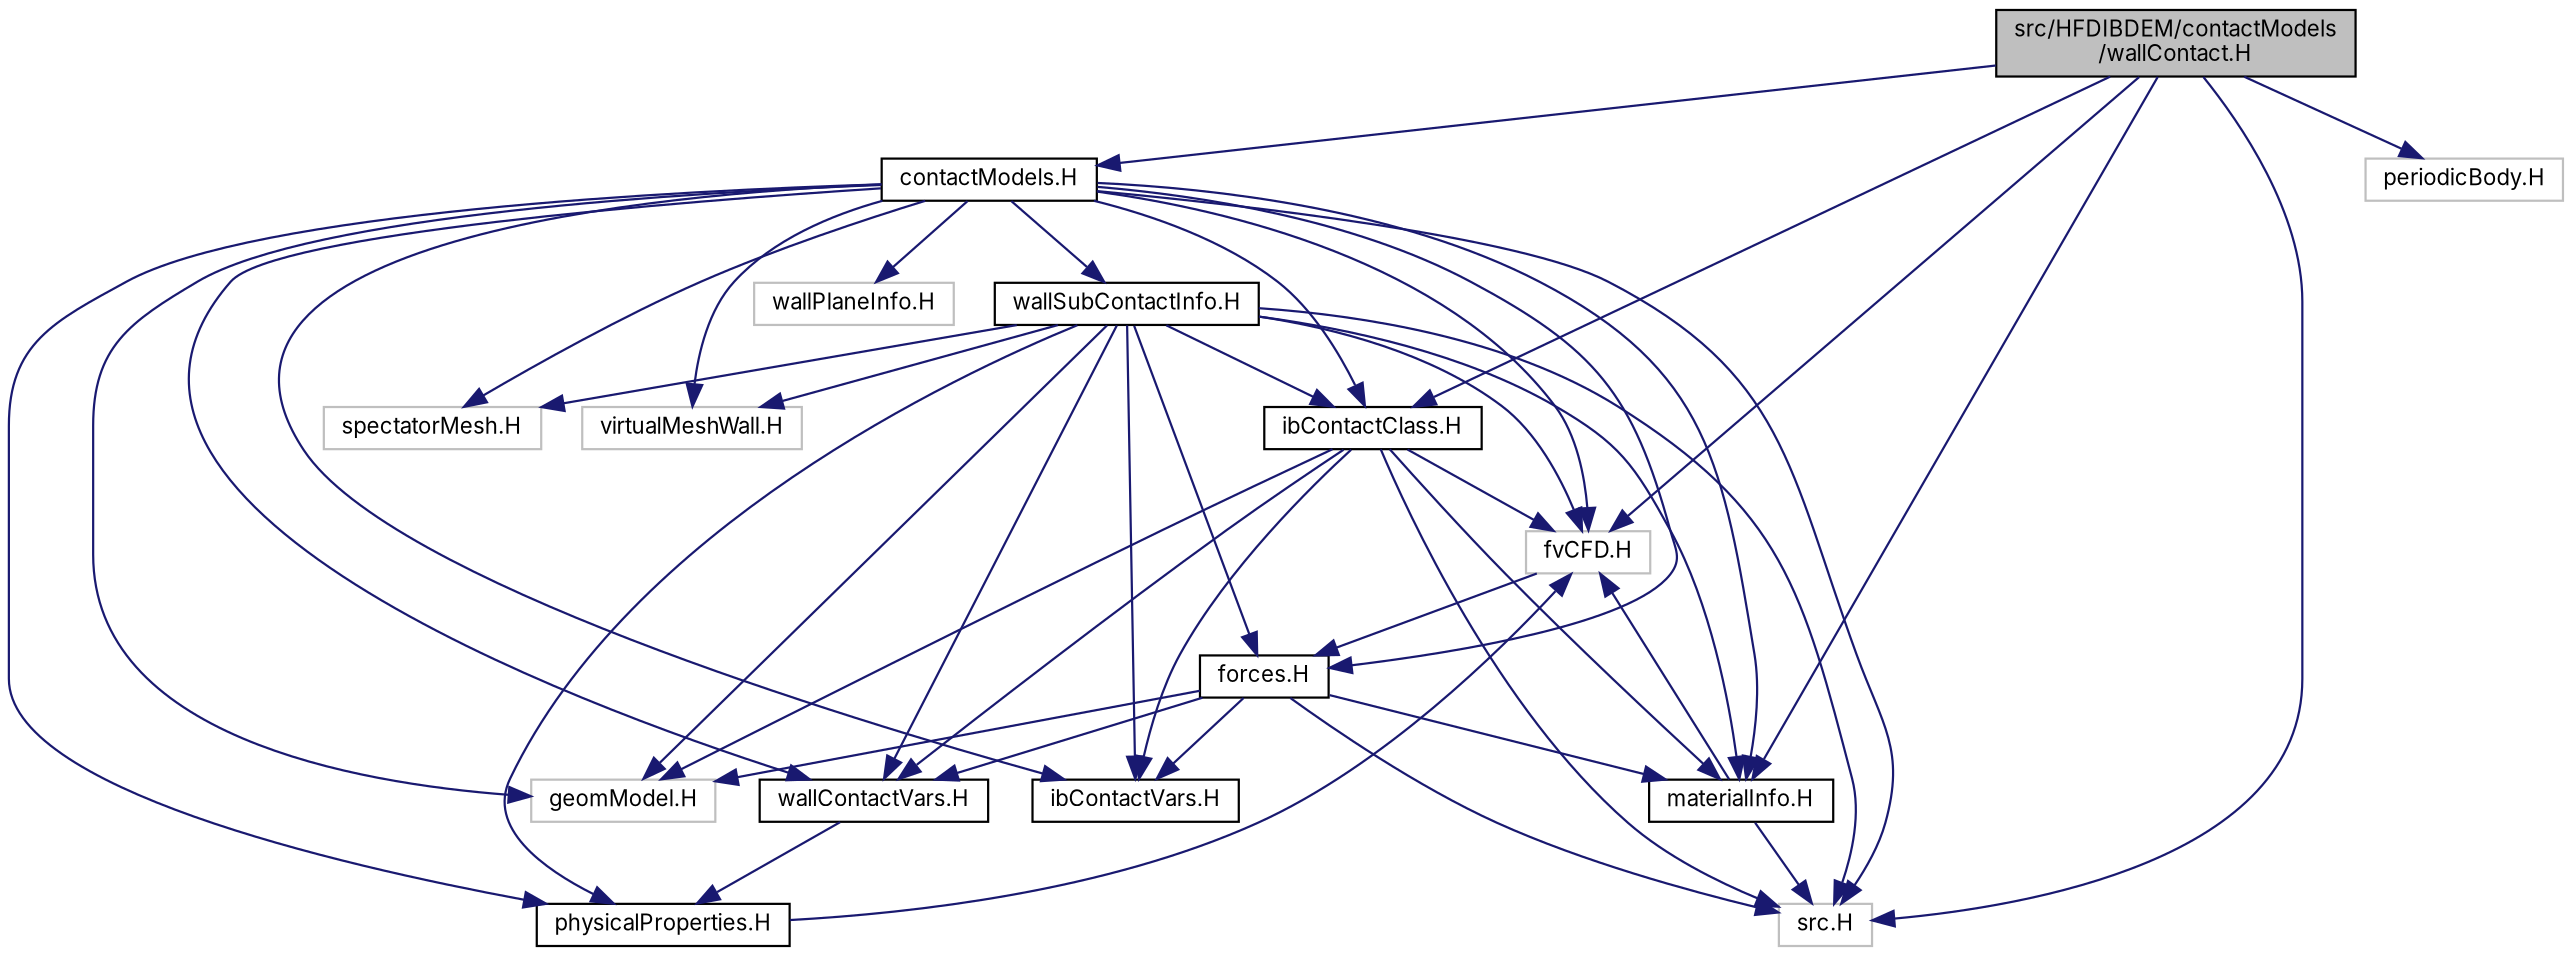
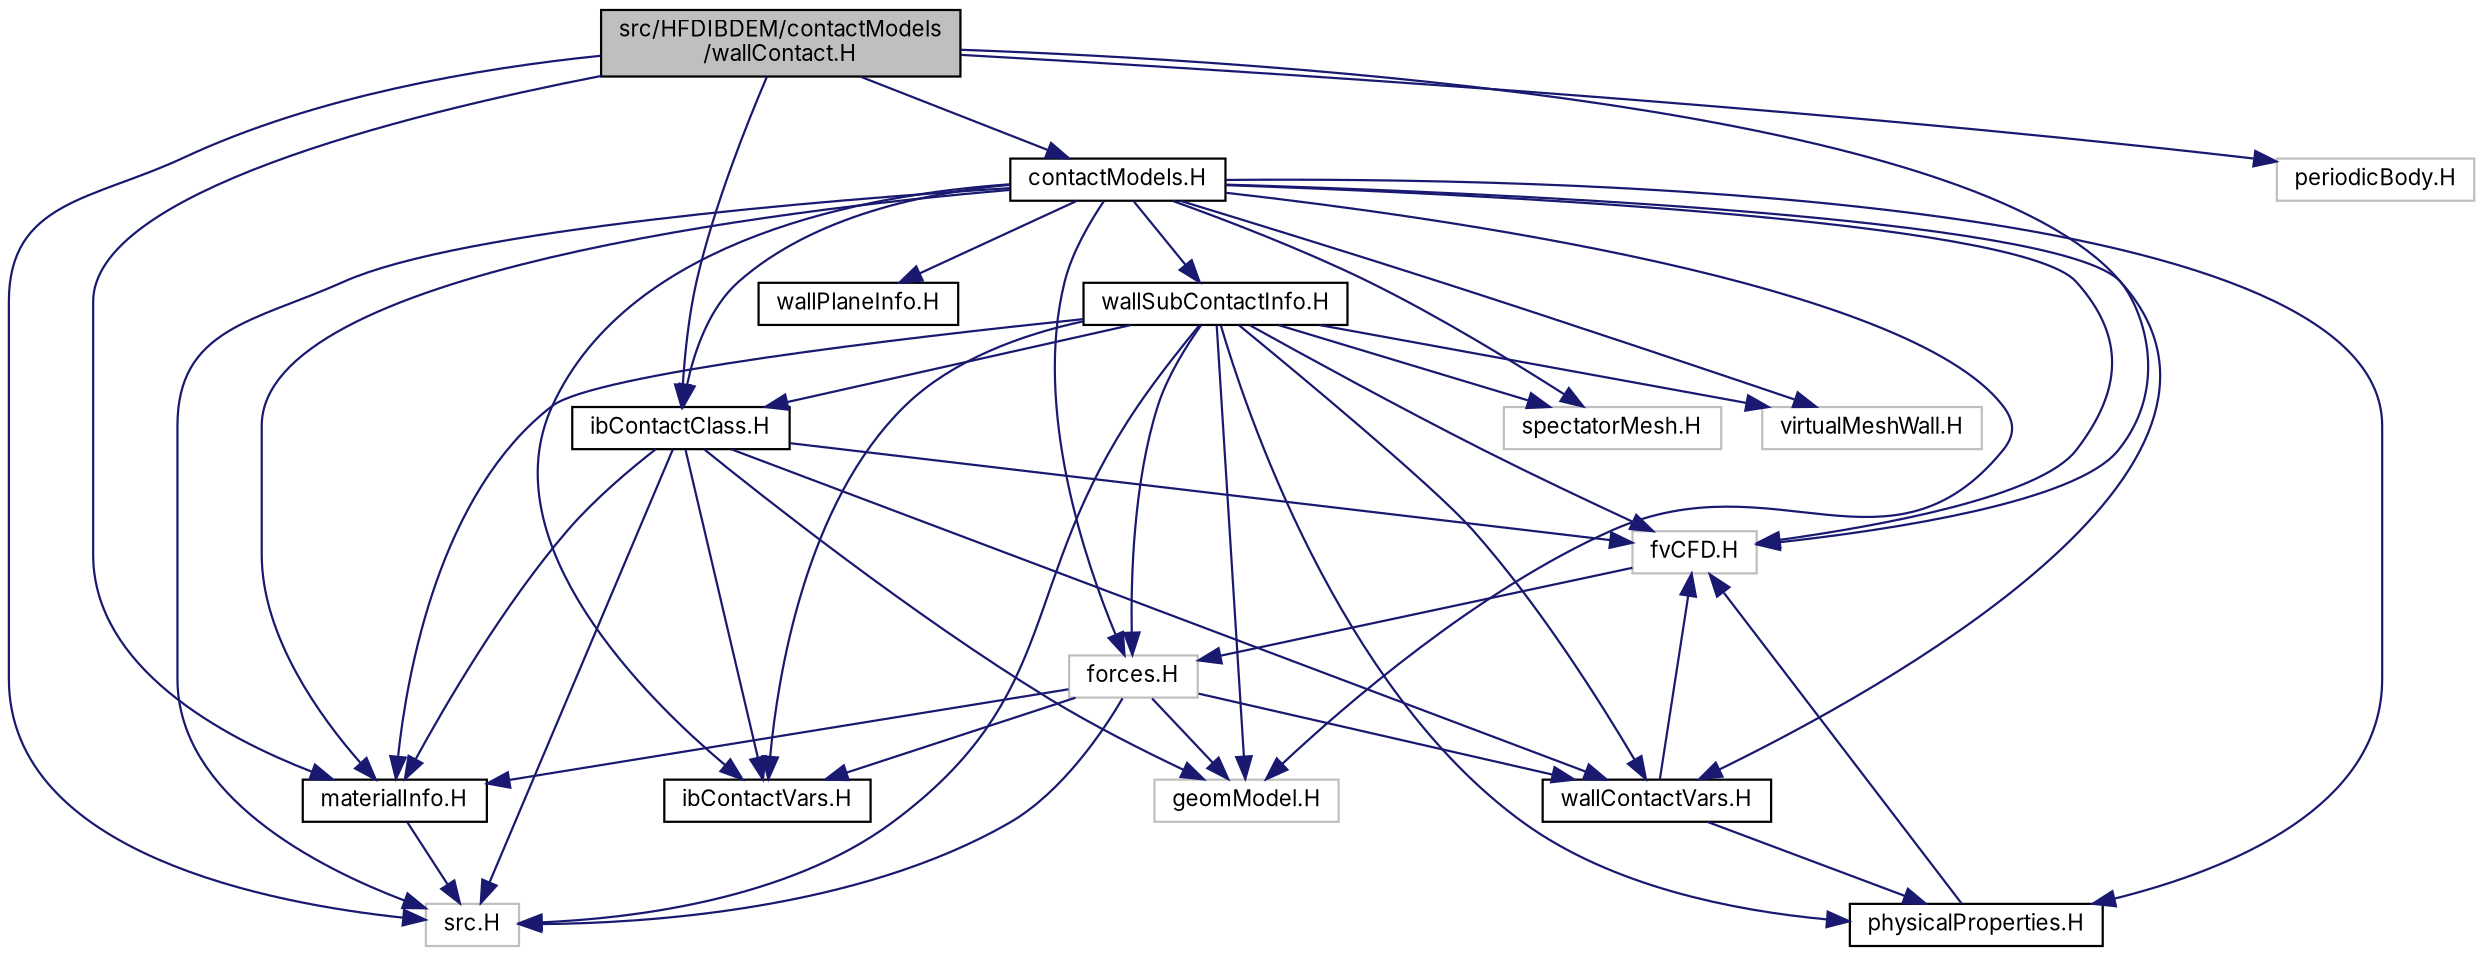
node "wallPlaneInfo.H": color grey75 -> black
node "forces.H": color black -> grey75
edge "materialInfo.H" -> "fvCFD.H": now "wallContactVars.H" -> "fvCFD.H"
